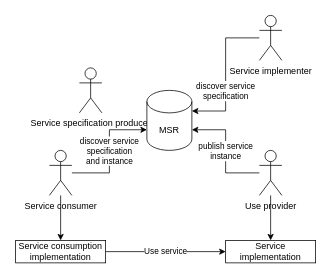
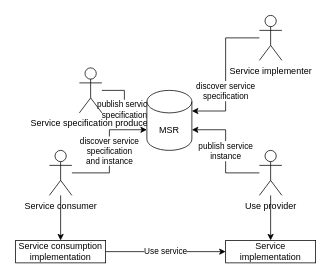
edge "Service specification producer" -> "MSR": added, label "publish service specification"
